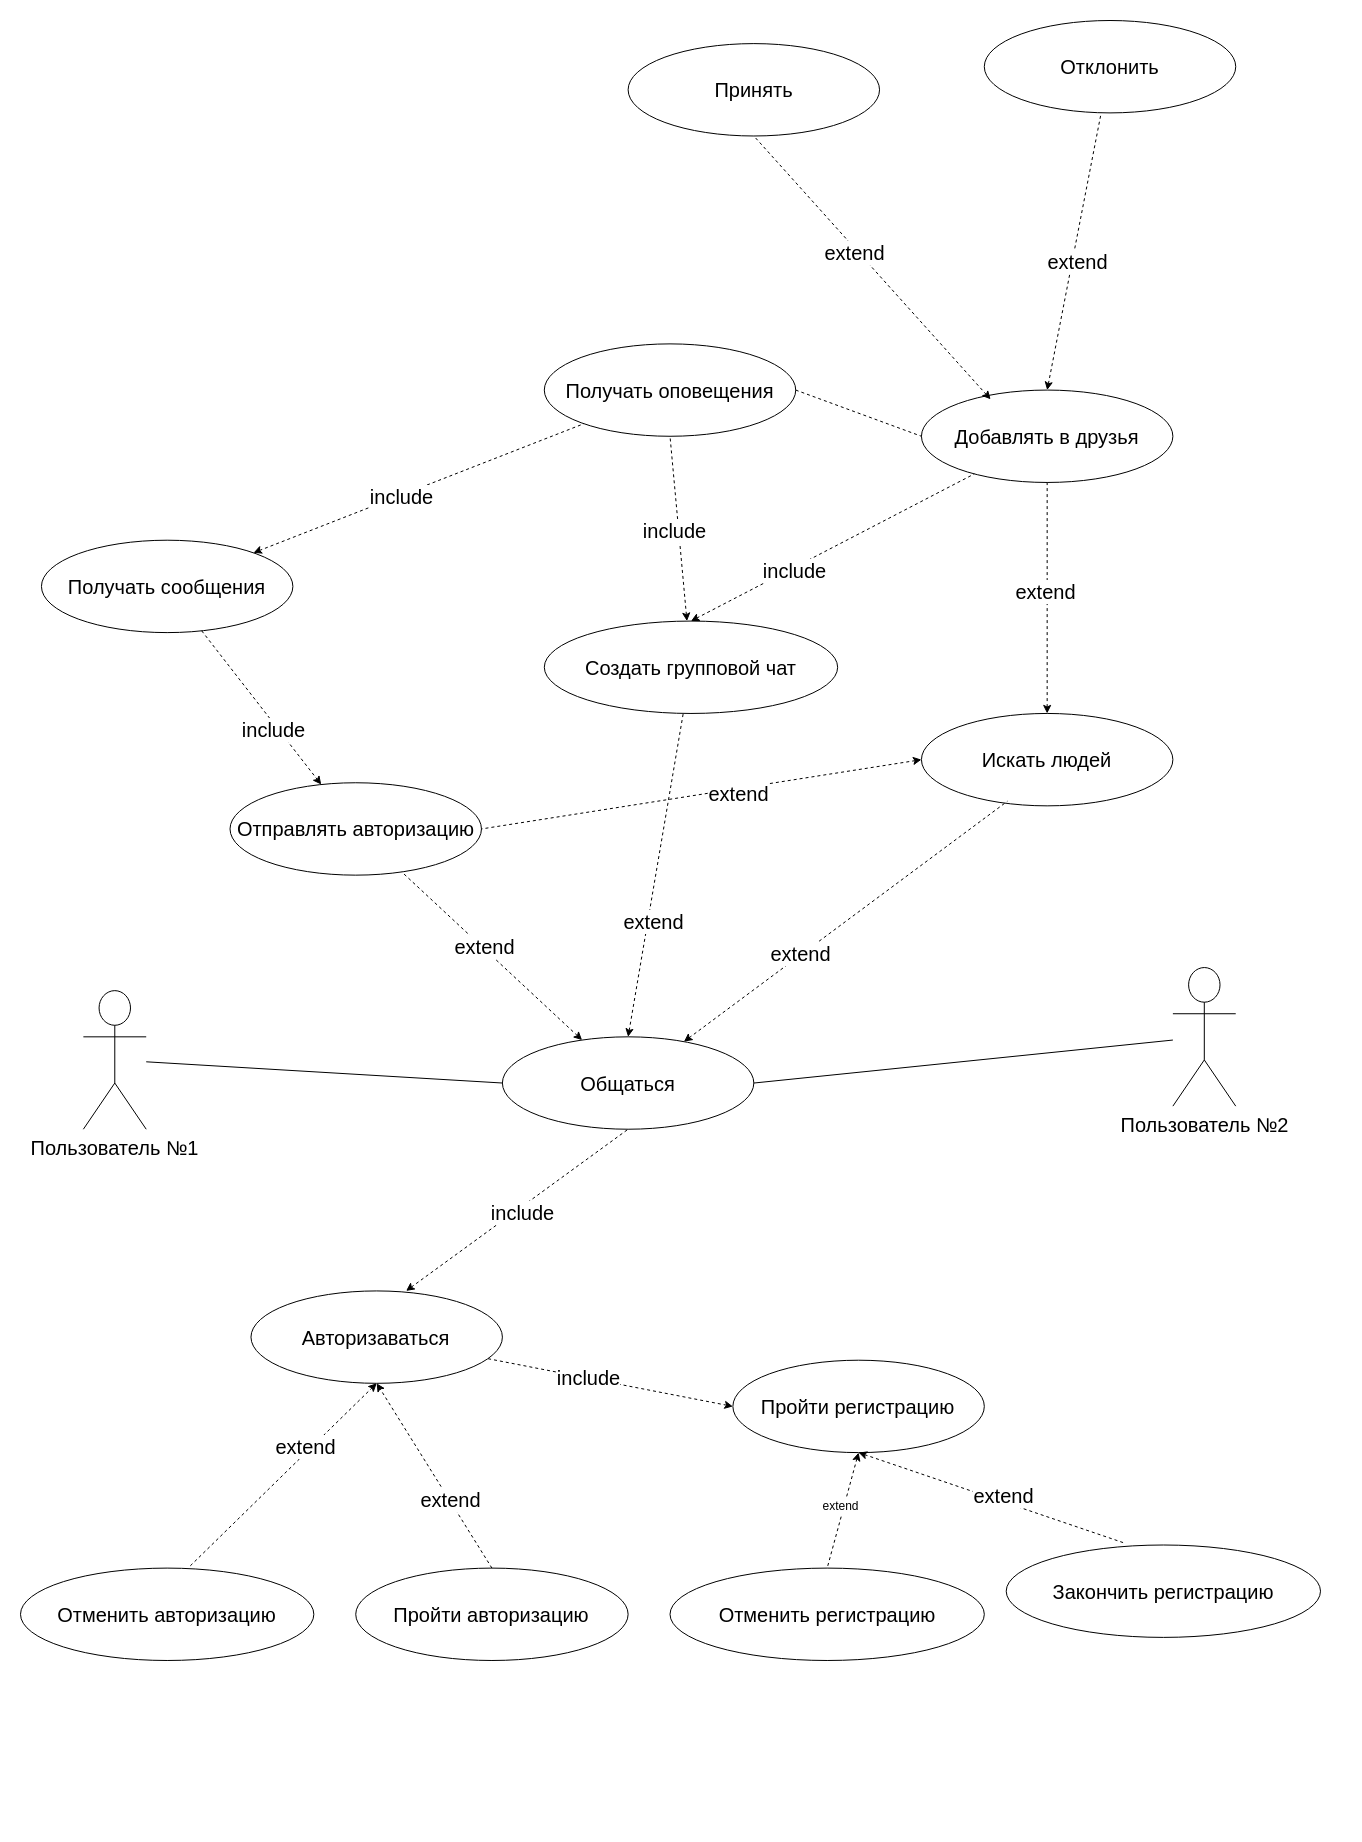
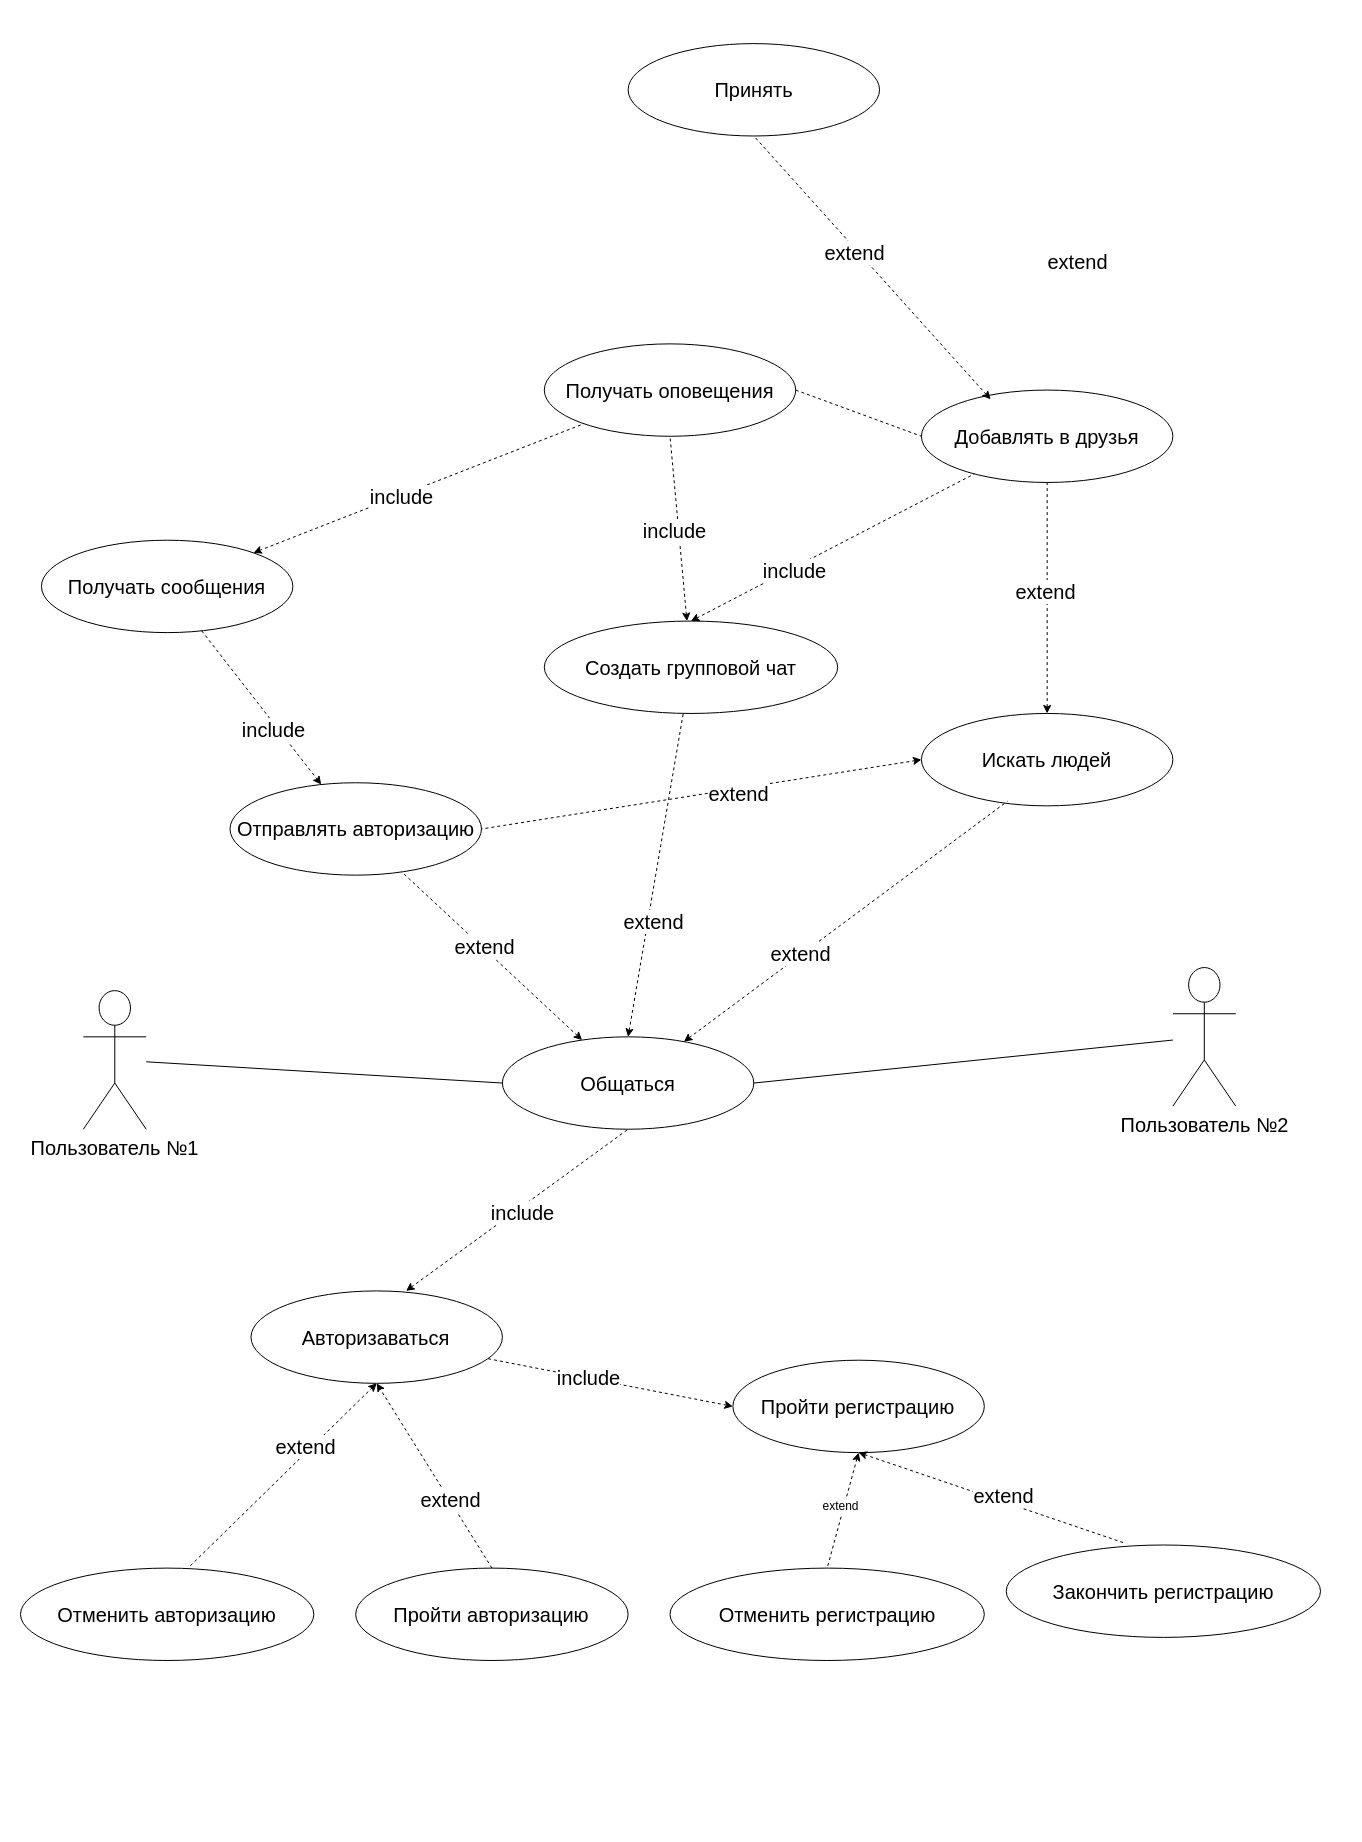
node "Отклонить": removed
edge "Отклонить" -> "Добавлять в друзья": removed
